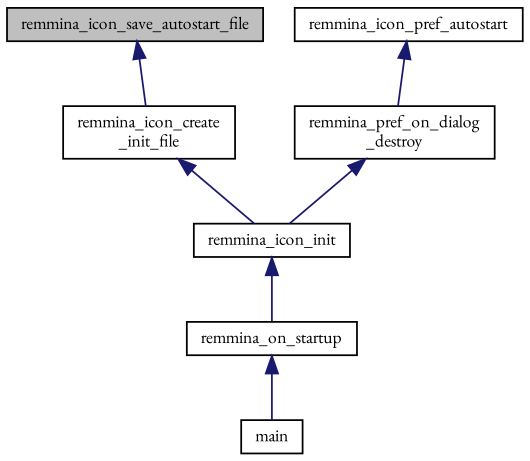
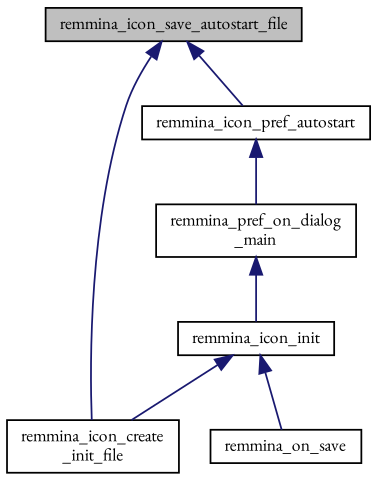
edge "remmina_icon_pref_autostart" -> "remmina_icon_save_autostart_file": added
node "remmina_pref_on_dialog _destroy": label "remmina_pref_on_dialog _destroy" -> "remmina_pref_on_dialog _main"
edge "remmina_icon_init" -> "remmina_icon_create _init_file": reversed
node "remmina_on_startup": label "remmina_on_startup" -> "remmina_on_save"
node "main": removed
